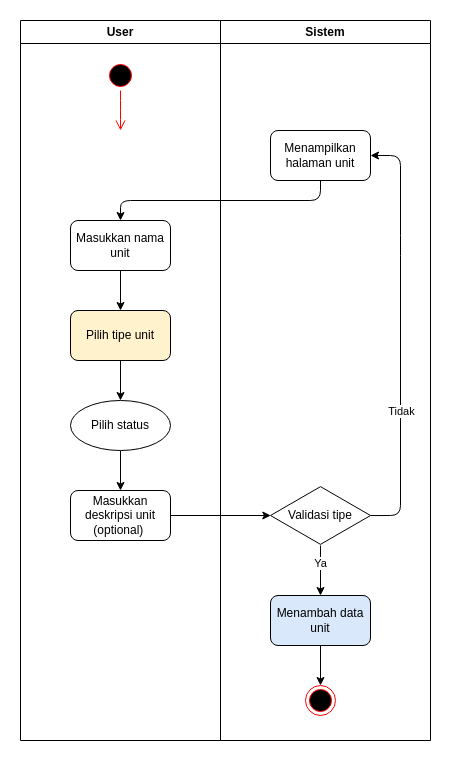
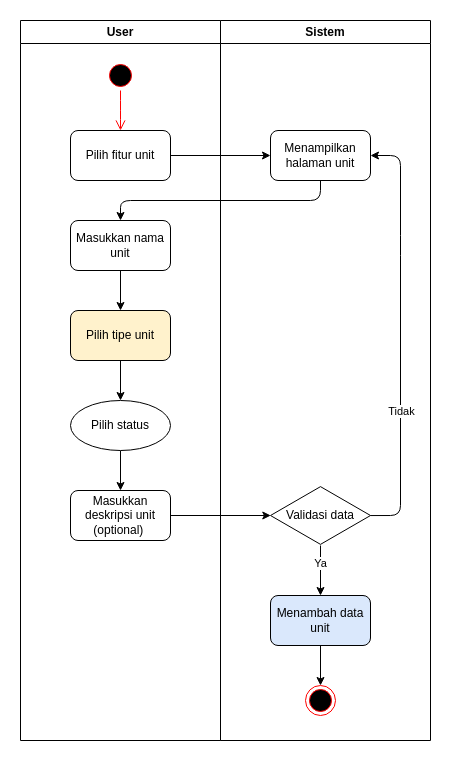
node "Pilih fitur unit": added
edge "Pilih fitur unit" -> "Menampilkan halaman unit": added
node "Validasi tipe": label "Validasi tipe" -> "Validasi data"
